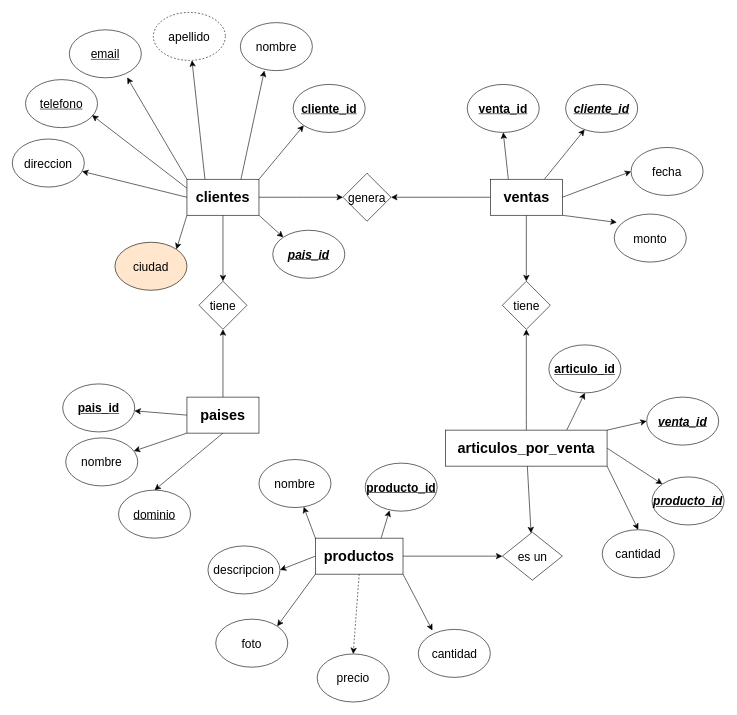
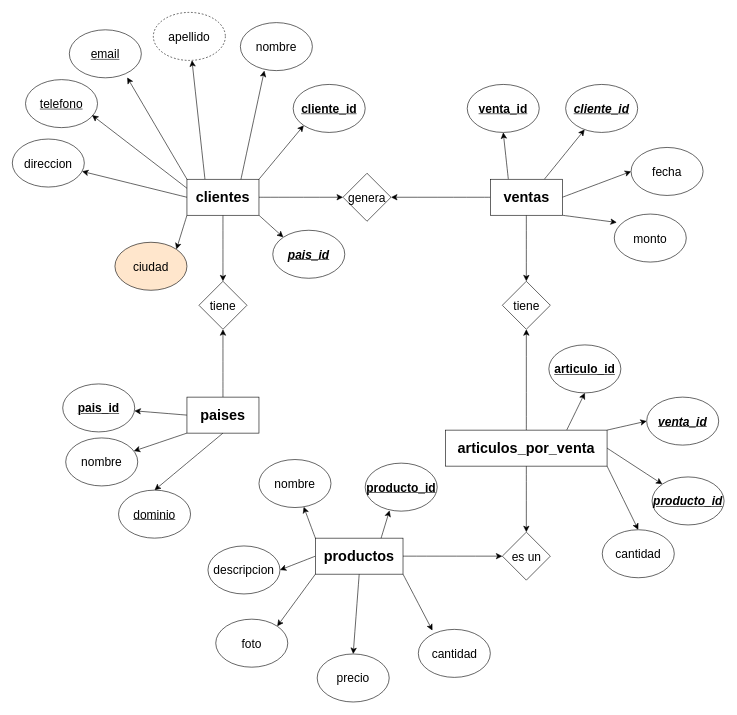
node "es un": size 60x48 -> 48x48
edge "productos" -> "precio": style dashed -> solid
